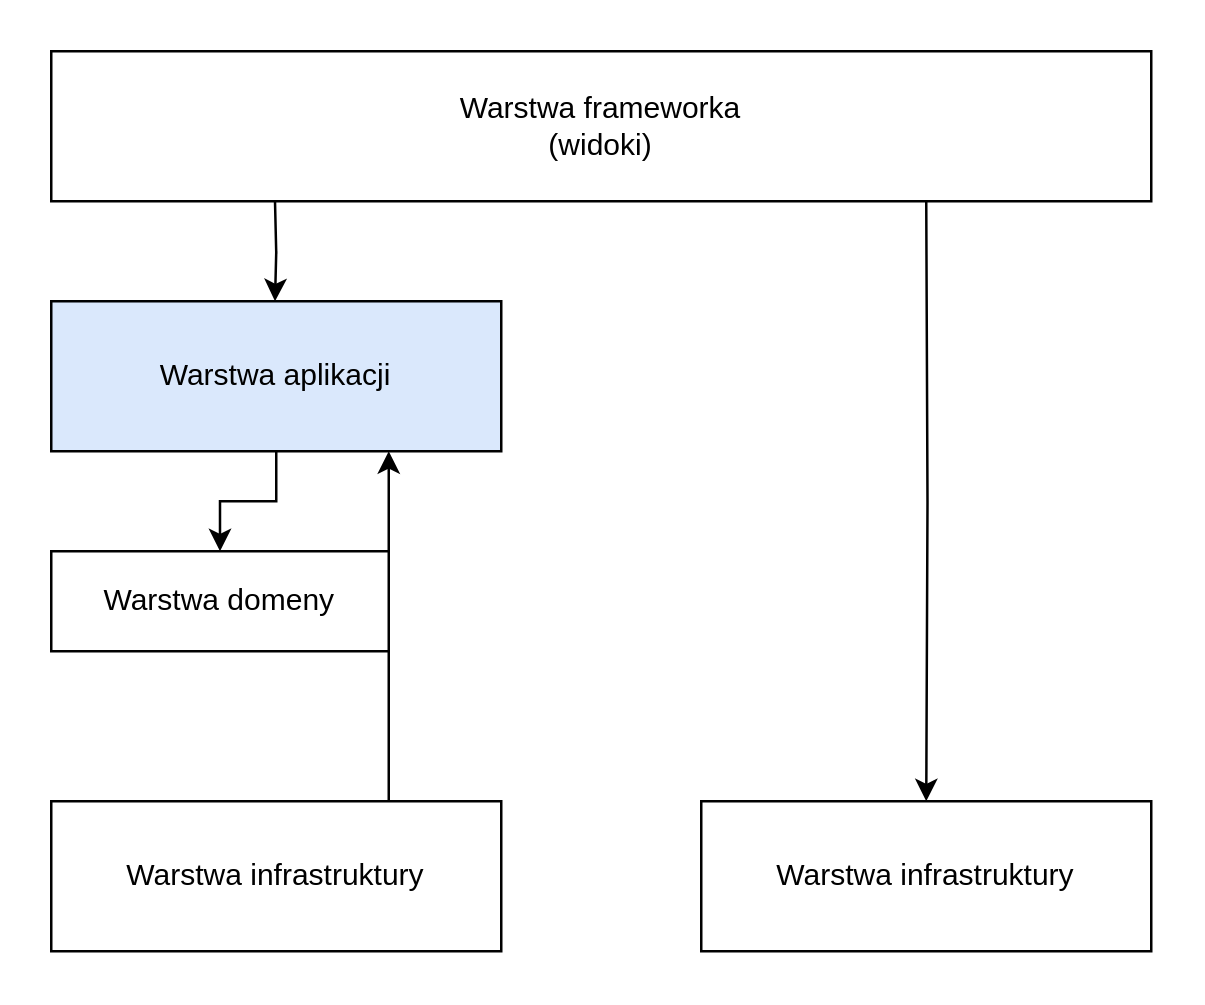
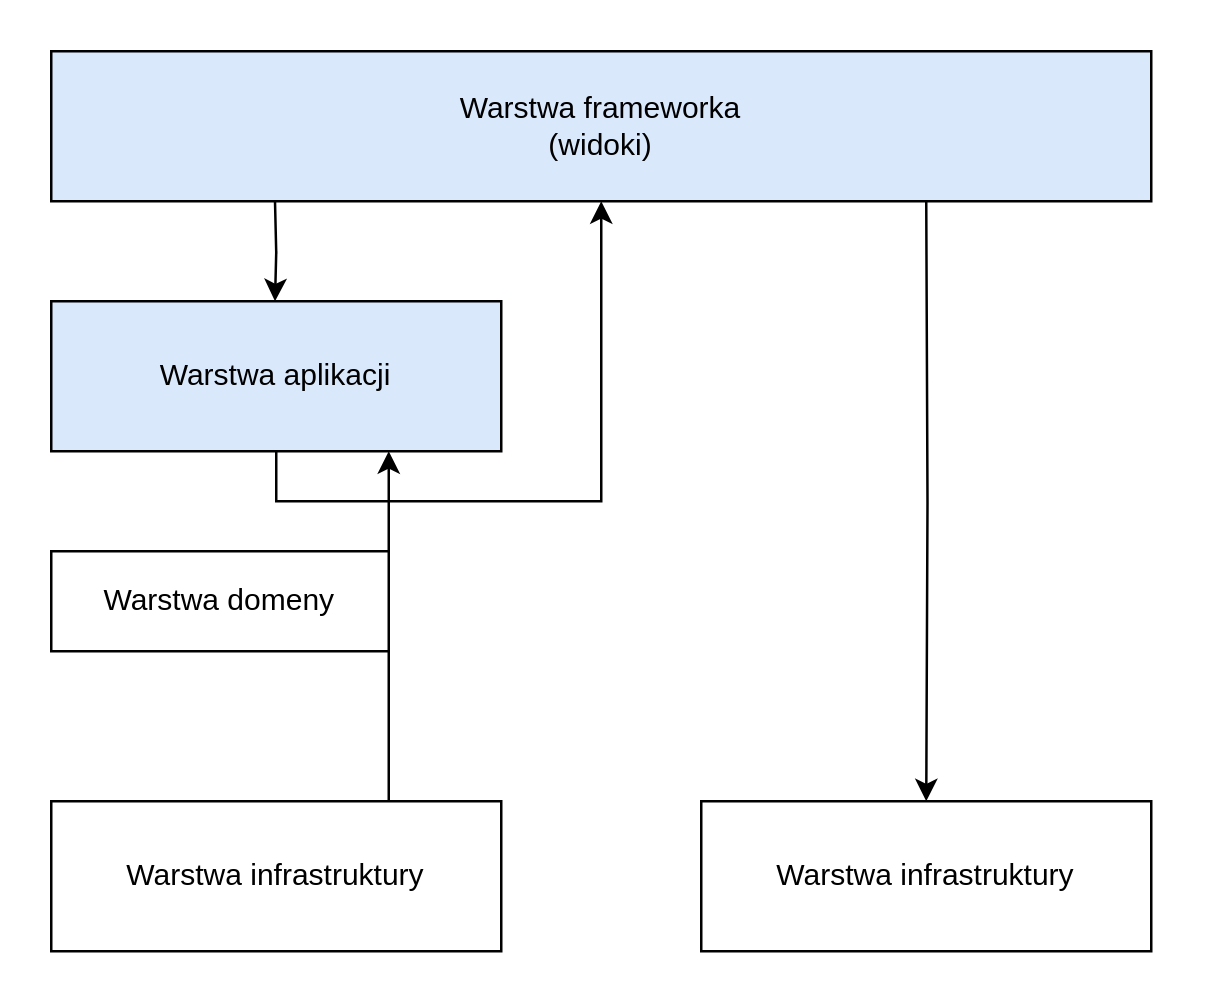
node "Warstwa frameworka (widoki)": fillcolor #ffffff -> #dae8fc
edge "Warstwa aplikacji" -> "Warstwa domeny": now "Warstwa aplikacji" -> "Warstwa frameworka (widoki)"
